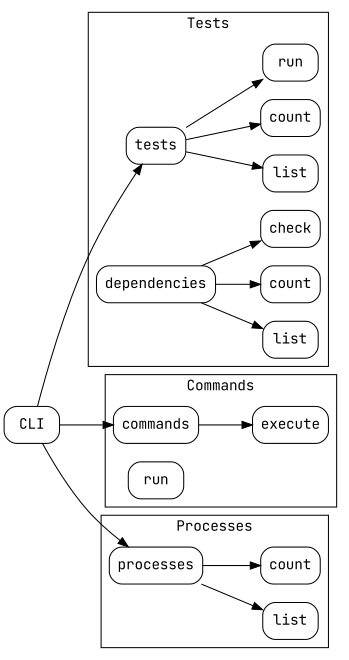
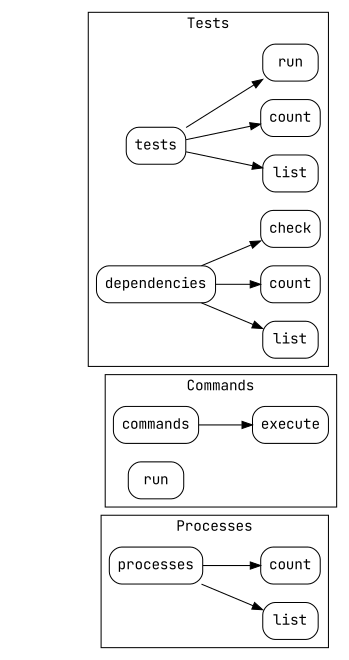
node "CLI": removed
